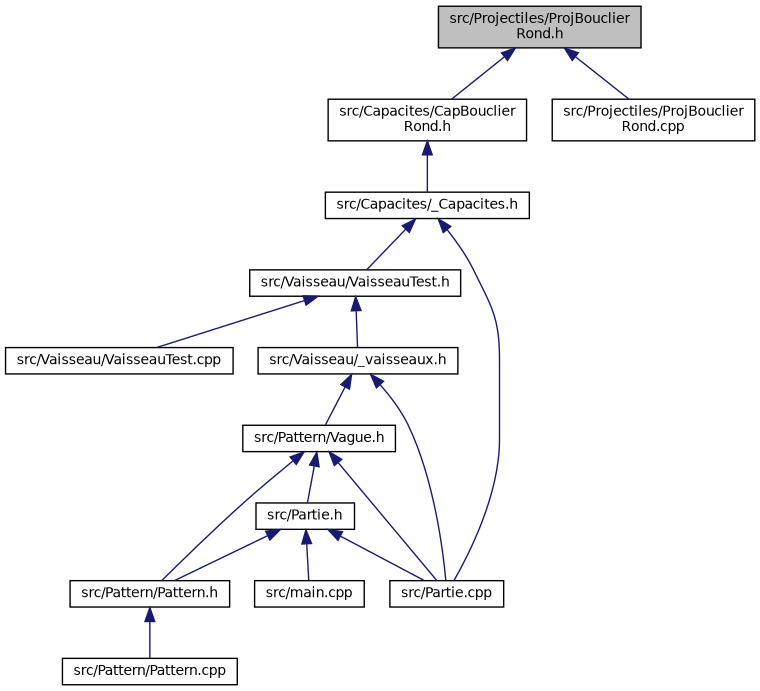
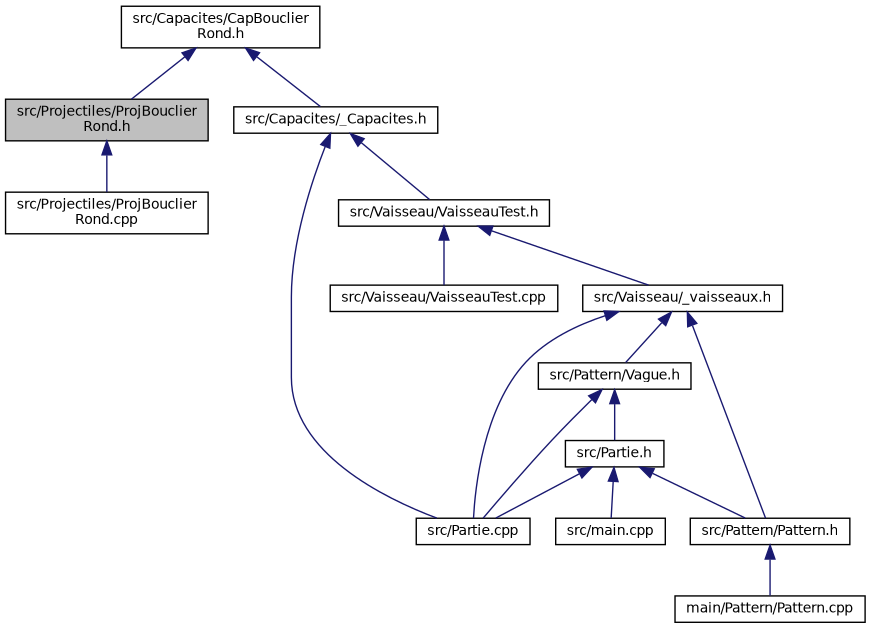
edge "src/Capacites/CapBouclier Rond.h" -> "src/Projectiles/ProjBouclier Rond.h": reversed
edge "src/Pattern/Pattern.h" -> "src/Pattern/Vague.h": now "src/Pattern/Pattern.h" -> "src/Vaisseau/_vaisseaux.h"
node "src/Pattern/Pattern.cpp": label "src/Pattern/Pattern.cpp" -> "main/Pattern/Pattern.cpp"
